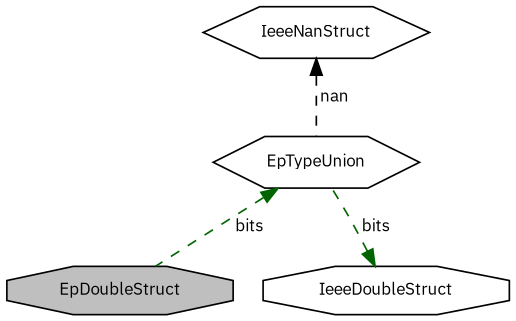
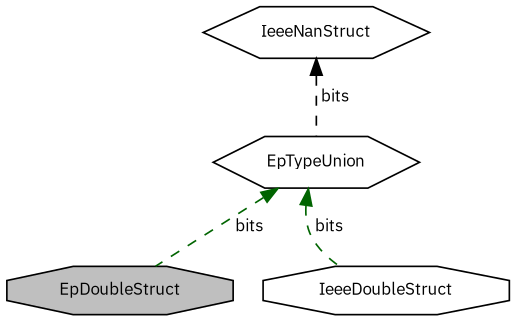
edge "EpTypeUnion" -> "IeeeNanStruct": label " nan" -> " bits"
edge "EpTypeUnion" -> "IeeeDoubleStruct": reversed
